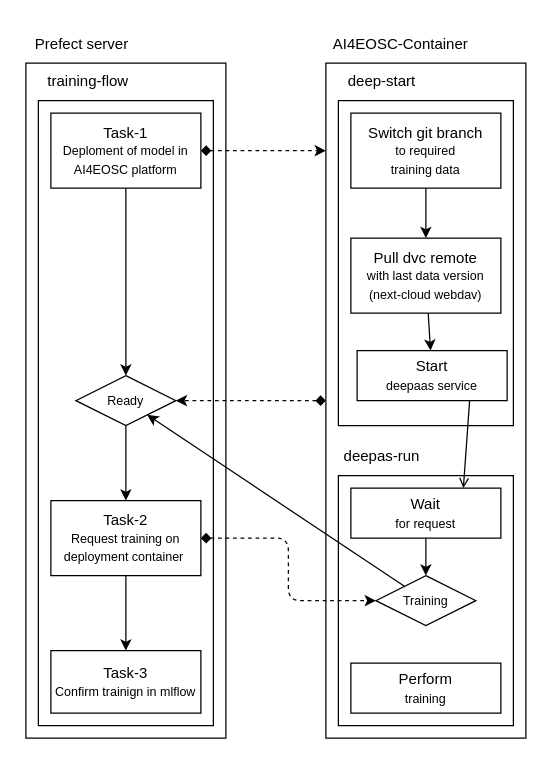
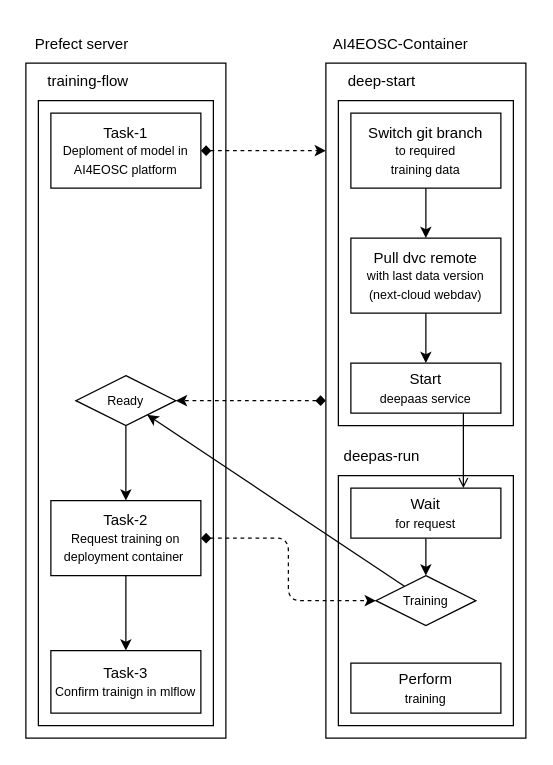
edge "Task-1 Deploment of model in AI4EOSC platform" -> "Ready": removed
node "Start deepaas service": moved (432, 376) -> (426, 388)
